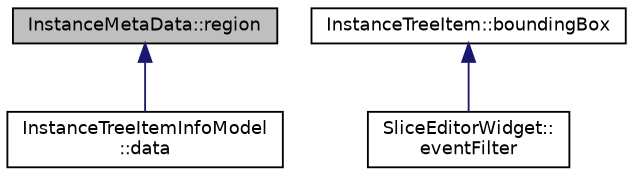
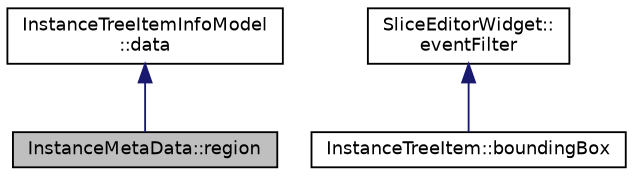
edge "InstanceTreeItemInfoModel ::data" -> "InstanceMetaData::region": reversed
edge "SliceEditorWidget:: eventFilter" -> "InstanceTreeItem::boundingBox": reversed
